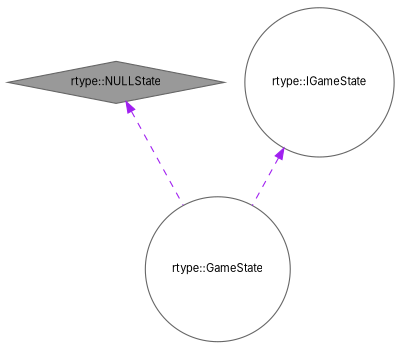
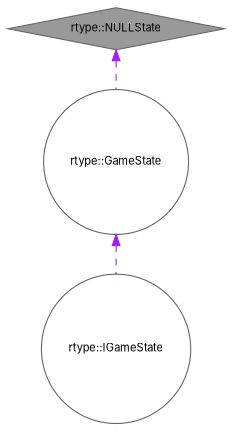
edge "rtype::GameState" -> "rtype::IGameState": reversed
